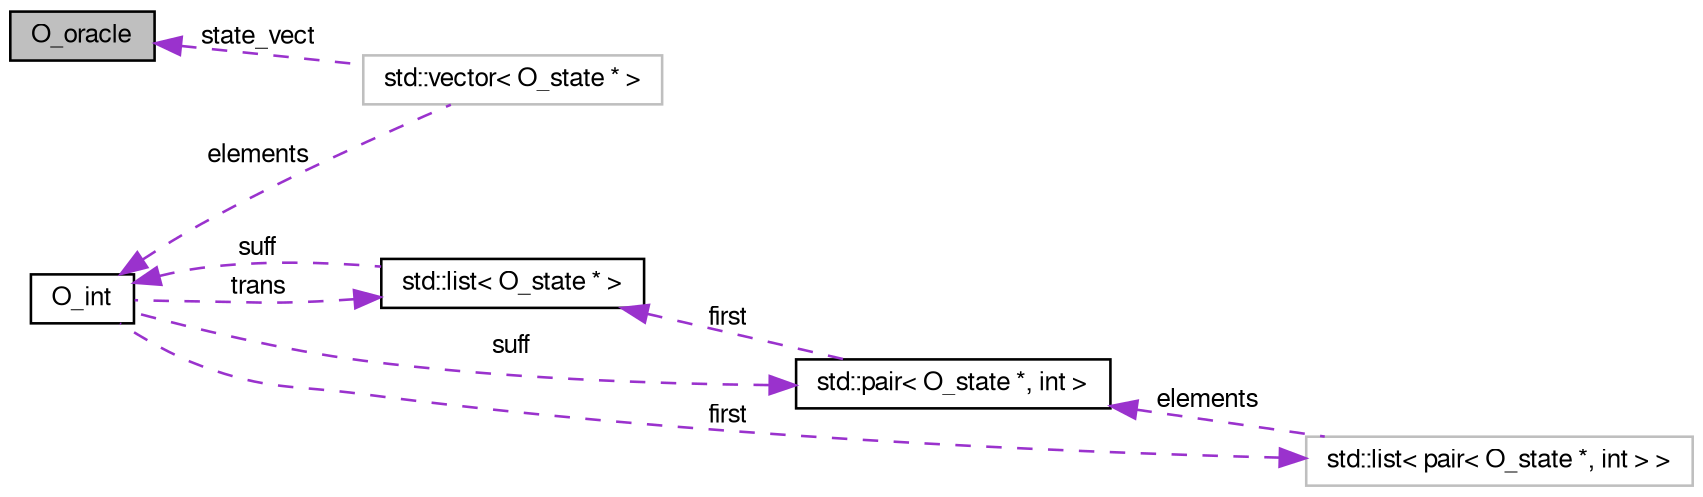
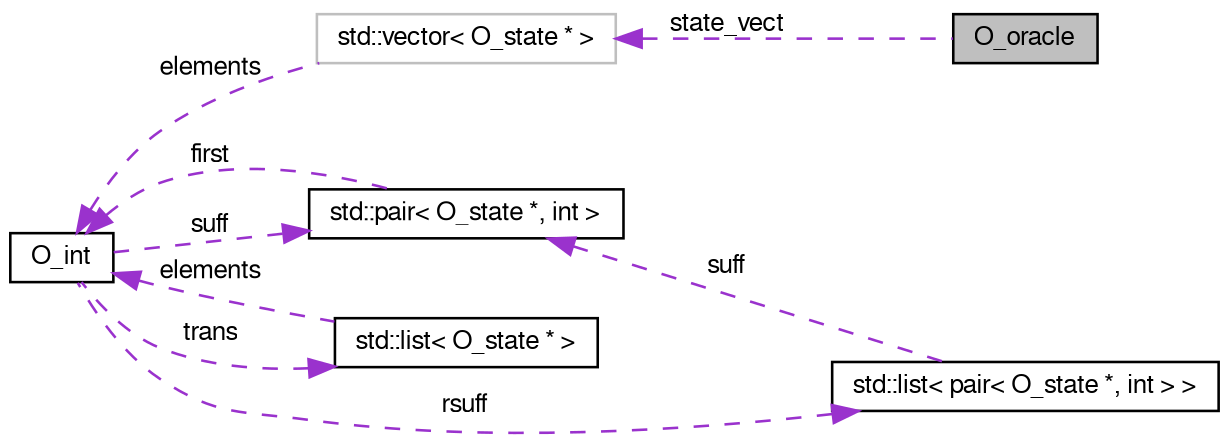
edge "std::vector< O_state * >" -> "O_oracle": reversed
edge "std::list< O_state * >" -> "O_int": label "suff" -> "elements"
edge "std::pair< O_state *, int >" -> "std::list< O_state * >": now "std::pair< O_state *, int >" -> "O_int"
edge "std::list< pair< O_state *, int > >" -> "std::pair< O_state *, int >": label "elements" -> "suff"
edge "O_int" -> "std::list< pair< O_state *, int > >": label "first" -> "rsuff"
node "std::list< pair< O_state *, int > >": color grey75 -> black
